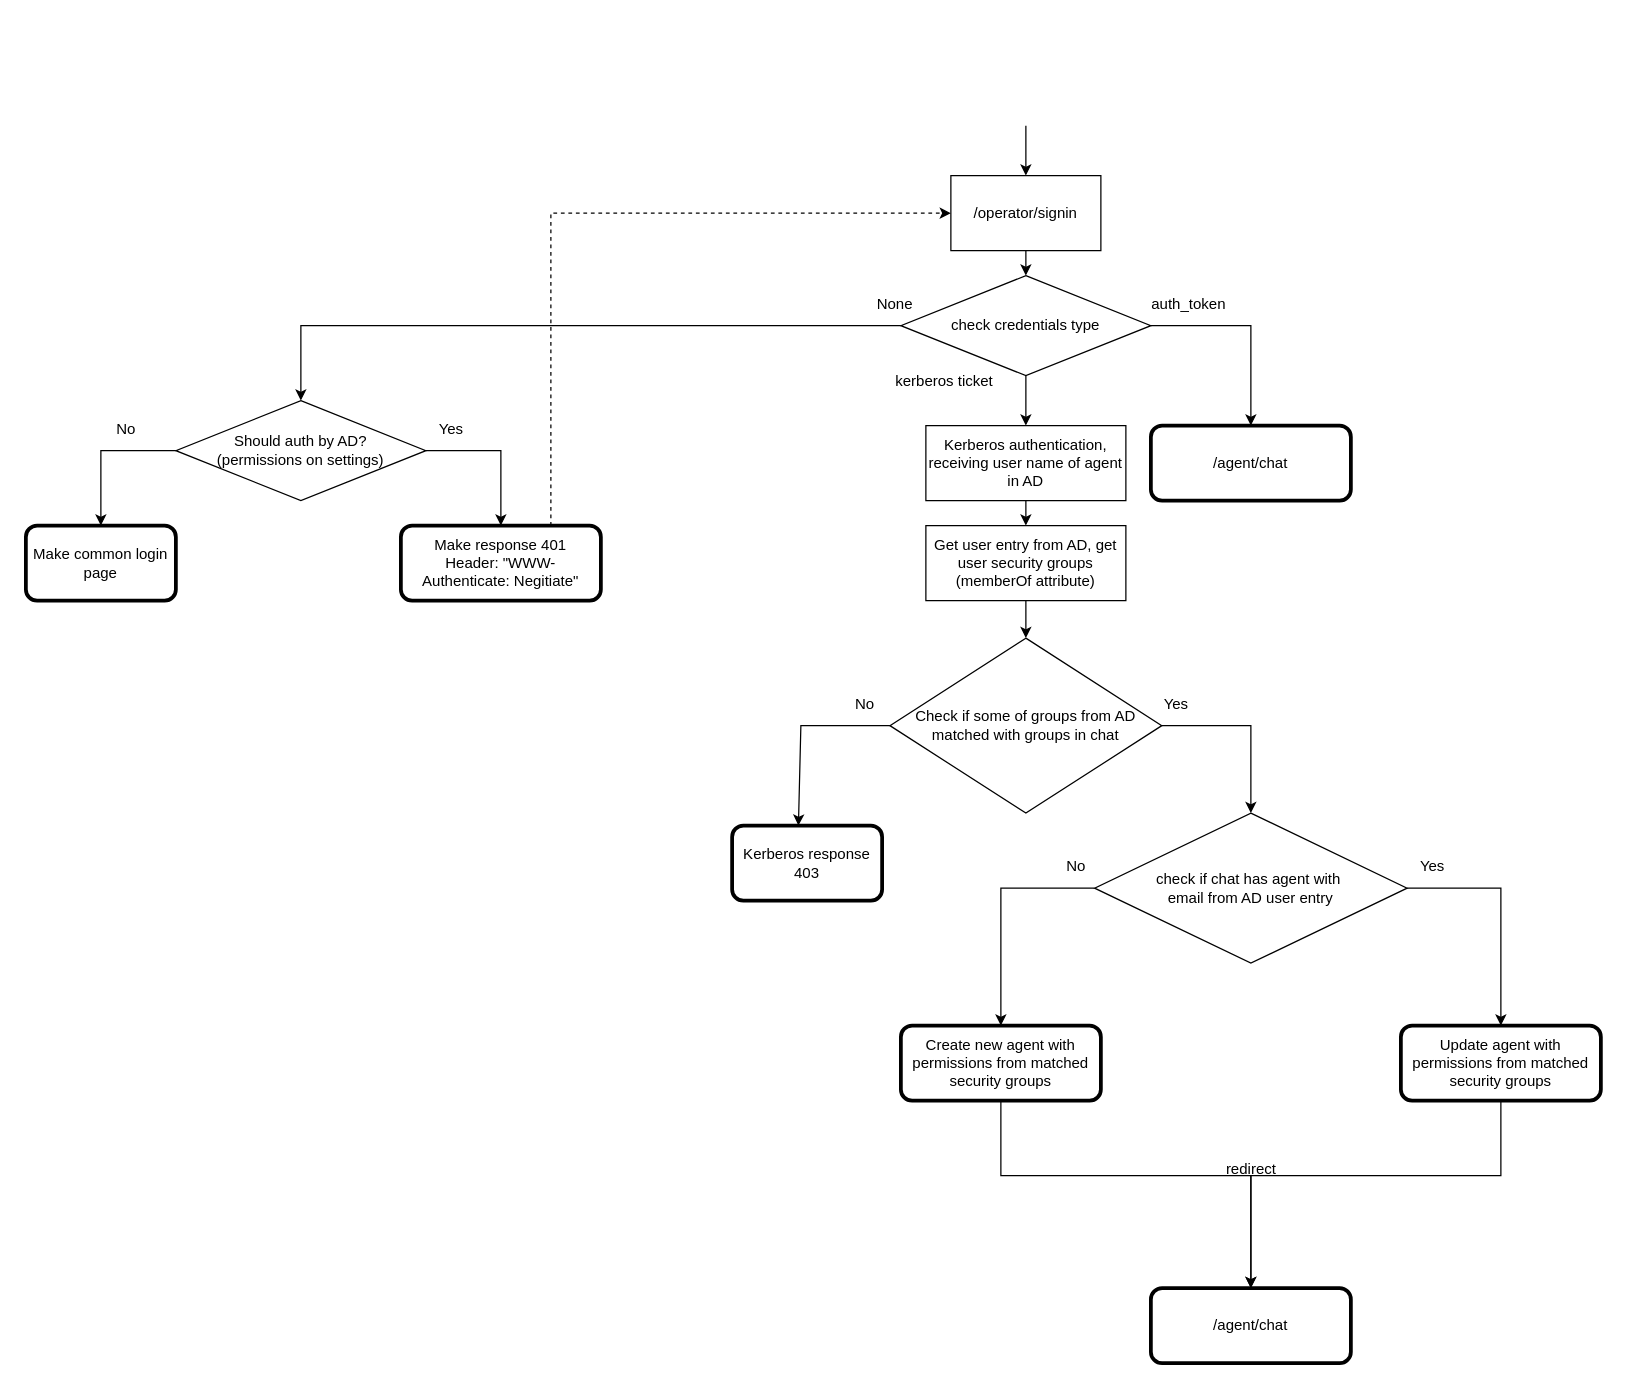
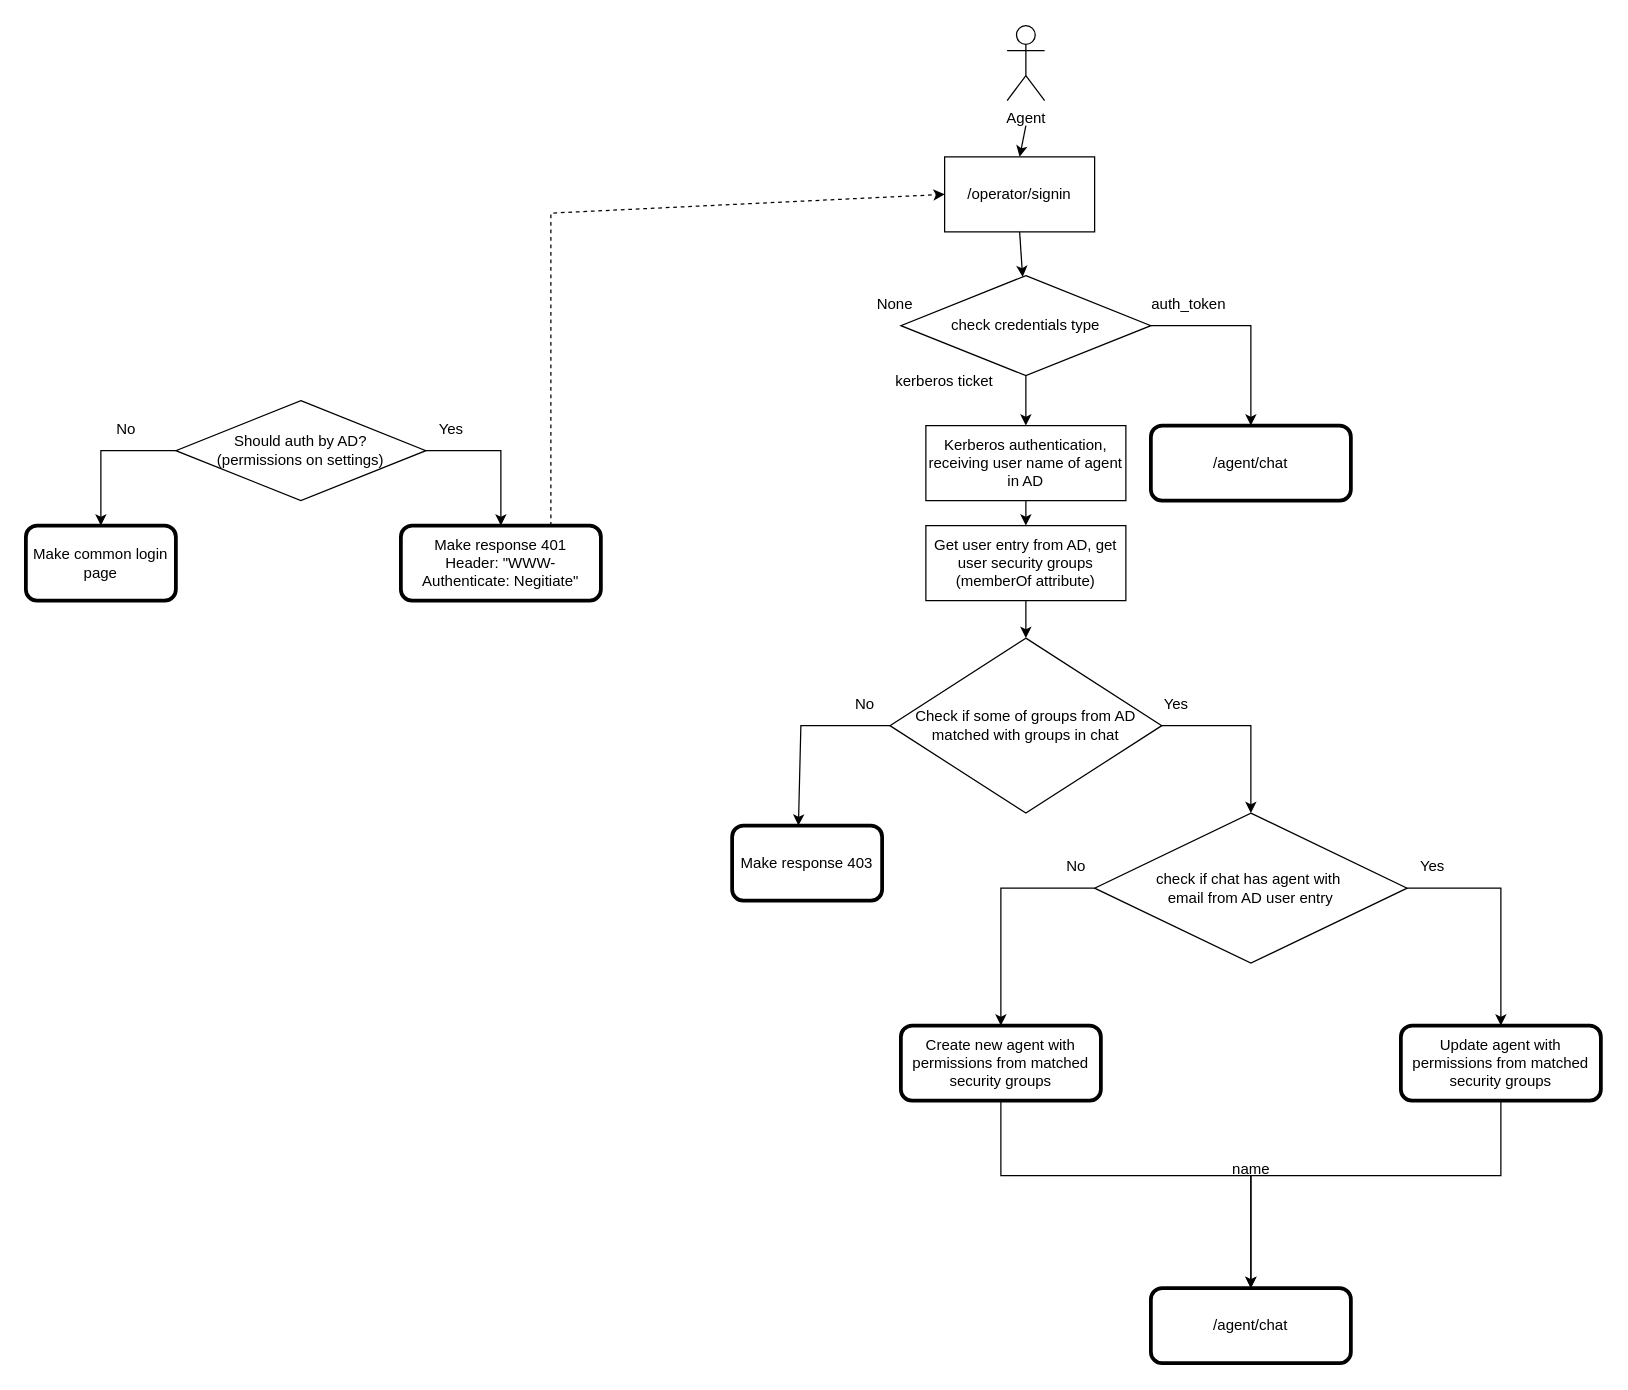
node "Agent": added
node "/operator/signin": moved (1026, 213) -> (1019, 194)
edge "check credentials type" -> "Should auth by AD? (permissions on settings)": removed
node "Kerberos response 403": label "Kerberos response 403" -> "Make response 403"
node "redirect": label "redirect" -> "name"
